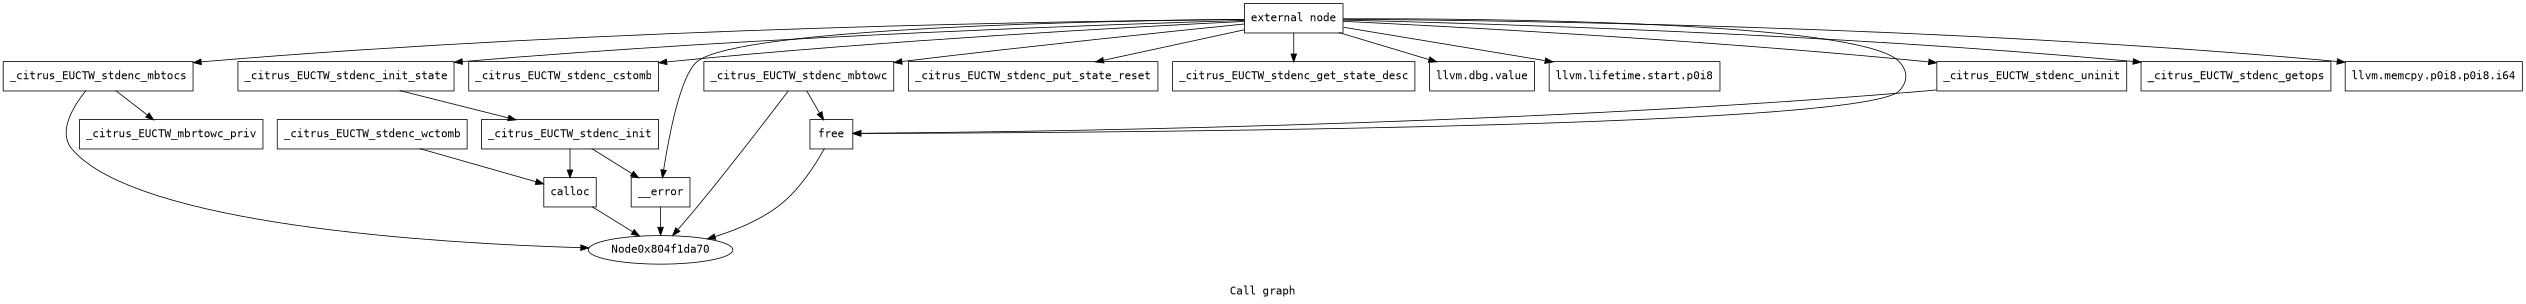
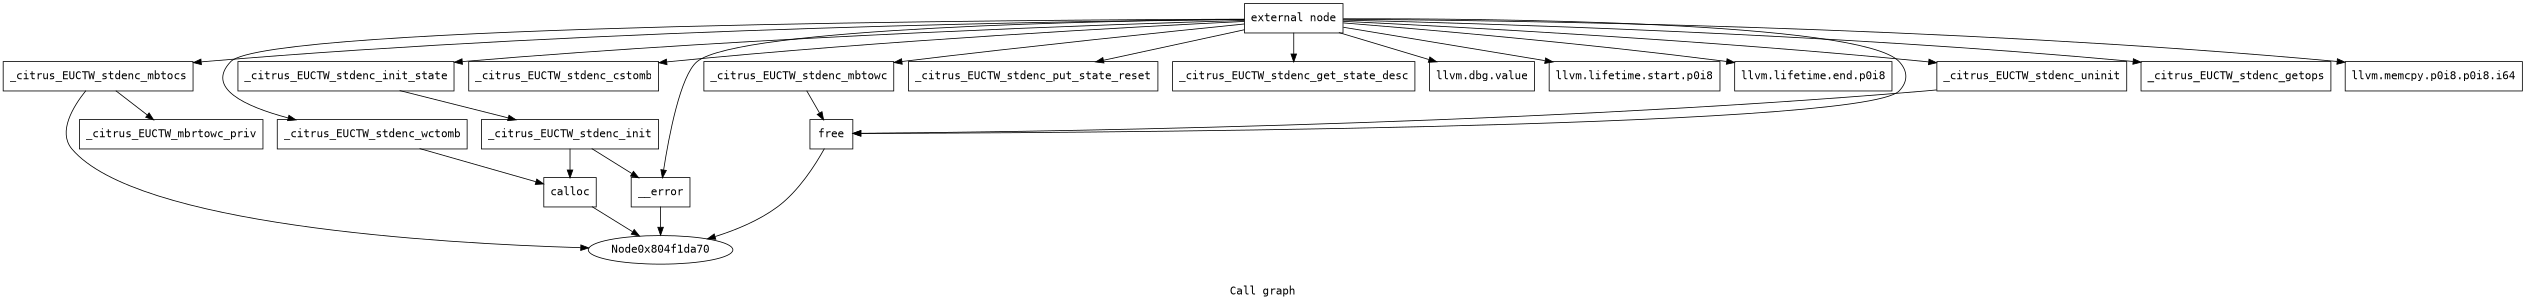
edge "external node" -> "_citrus_EUCTW_stdenc_wctomb": added
node "llvm.lifetime.end.p0i8": added
edge "_citrus_EUCTW_stdenc_mbtowc" -> "Node0x804f1da70": removed
